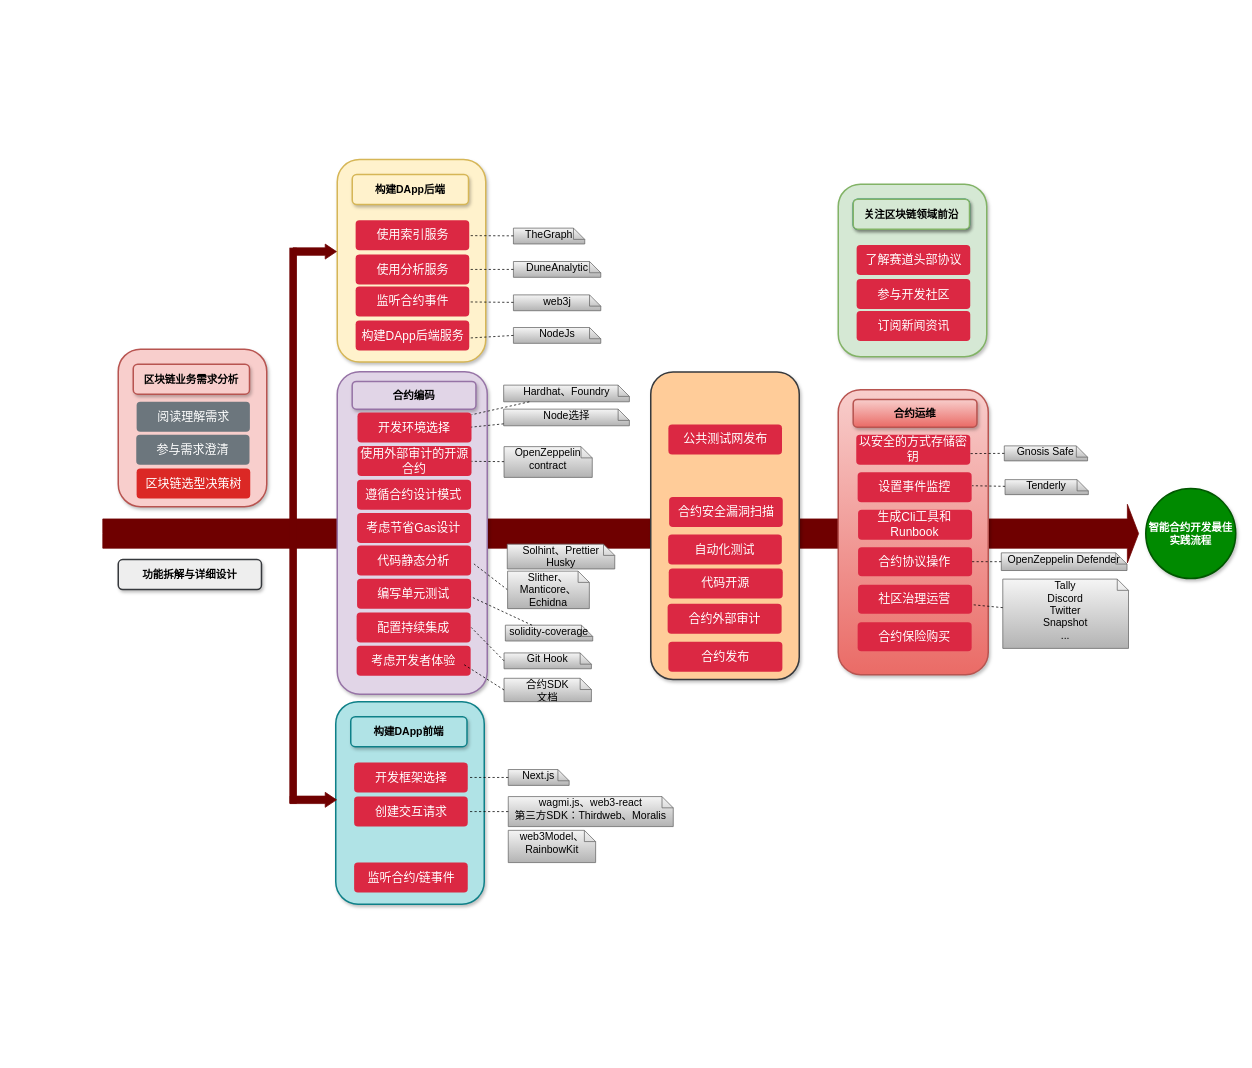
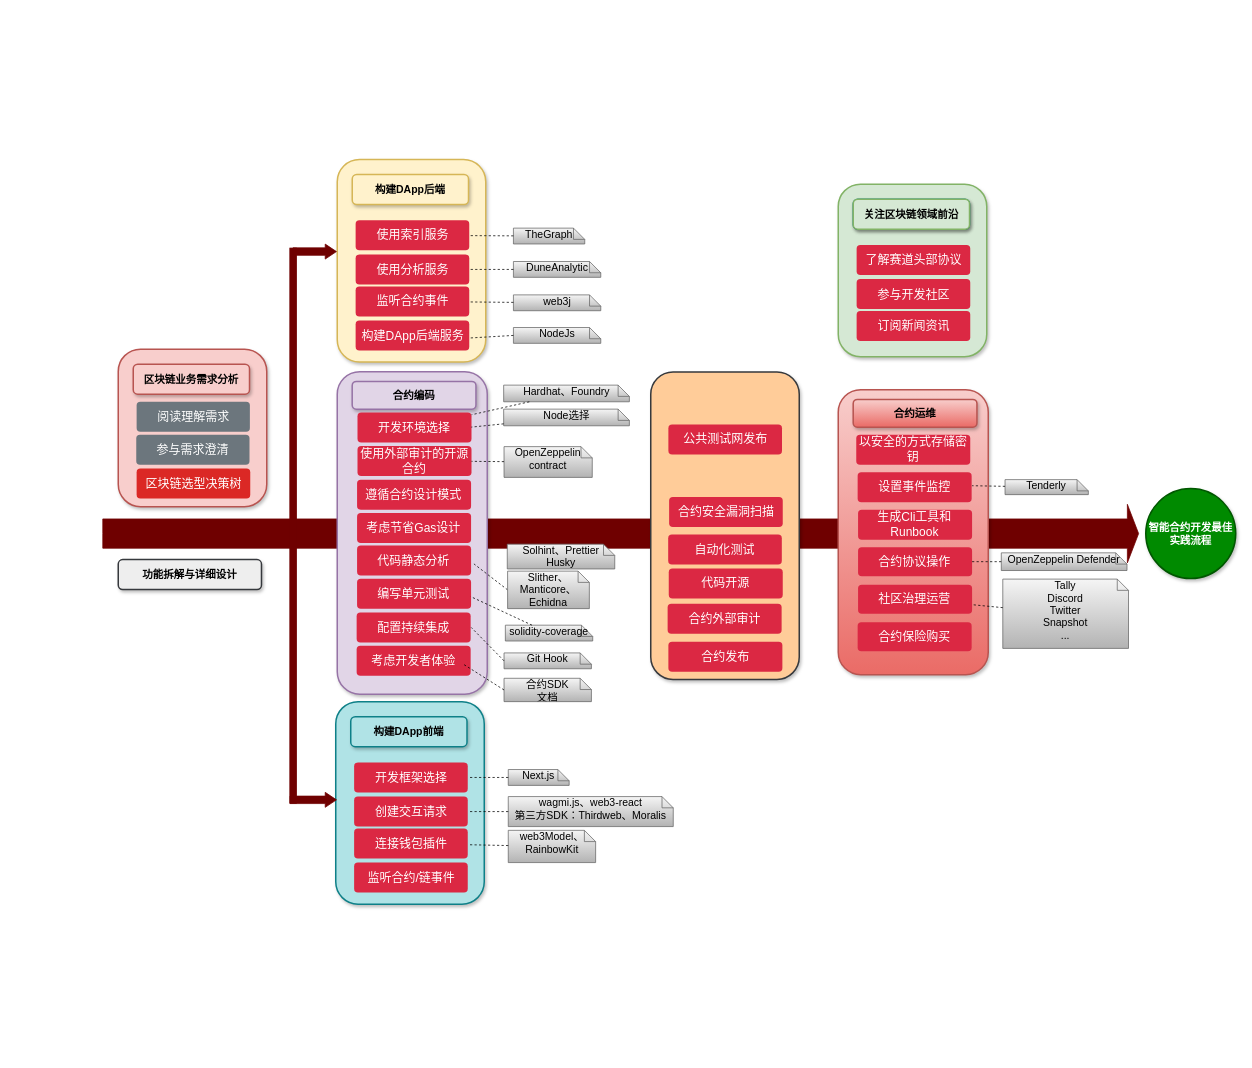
edge "以安全的方式存储密钥" -- "Gnosis Safe": removed
node "Gnosis Safe": removed
node "连接钱包插件": added
edge "连接钱包插件" -- "web3Model、RainbowKit": added
